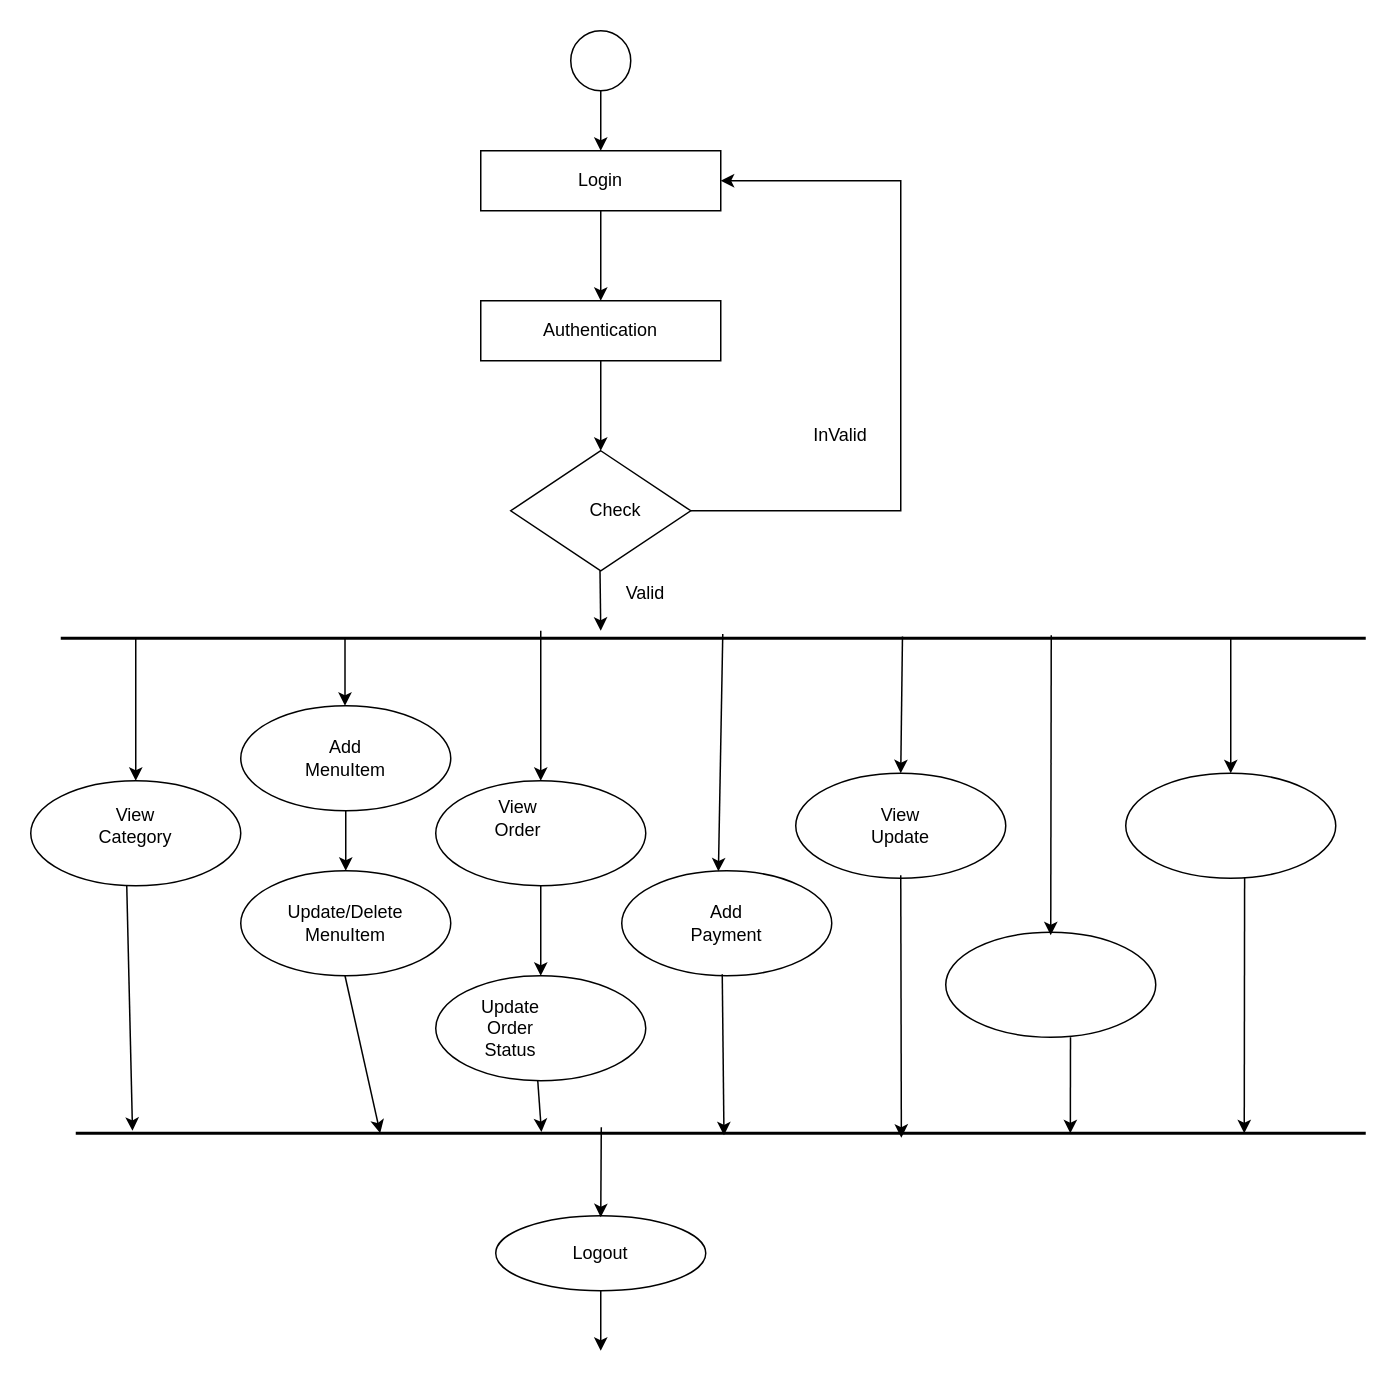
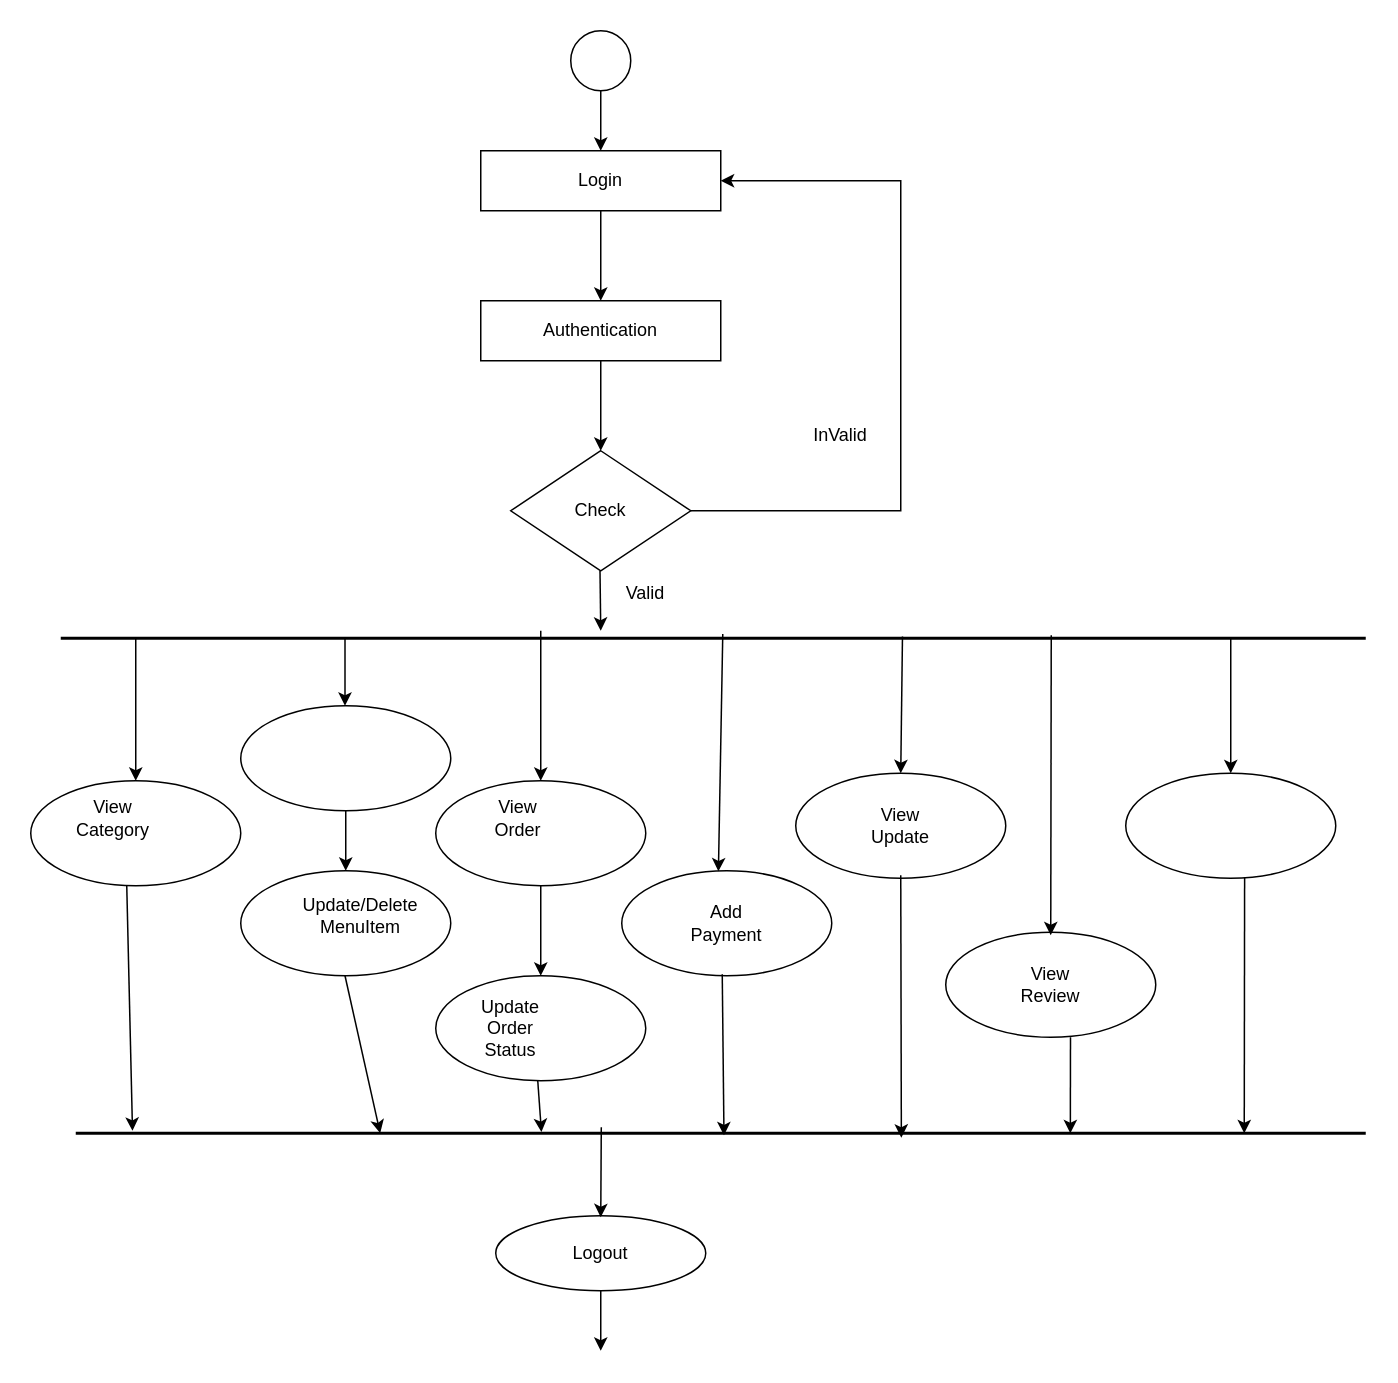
node "Check": moved (616, 511) -> (601, 511)
node "Add MenuItem": removed
node "View Category": moved (136, 826) -> (113, 818)
node "Update/Delete MenuItem": moved (346, 923) -> (361, 916)
node "View Review": added
